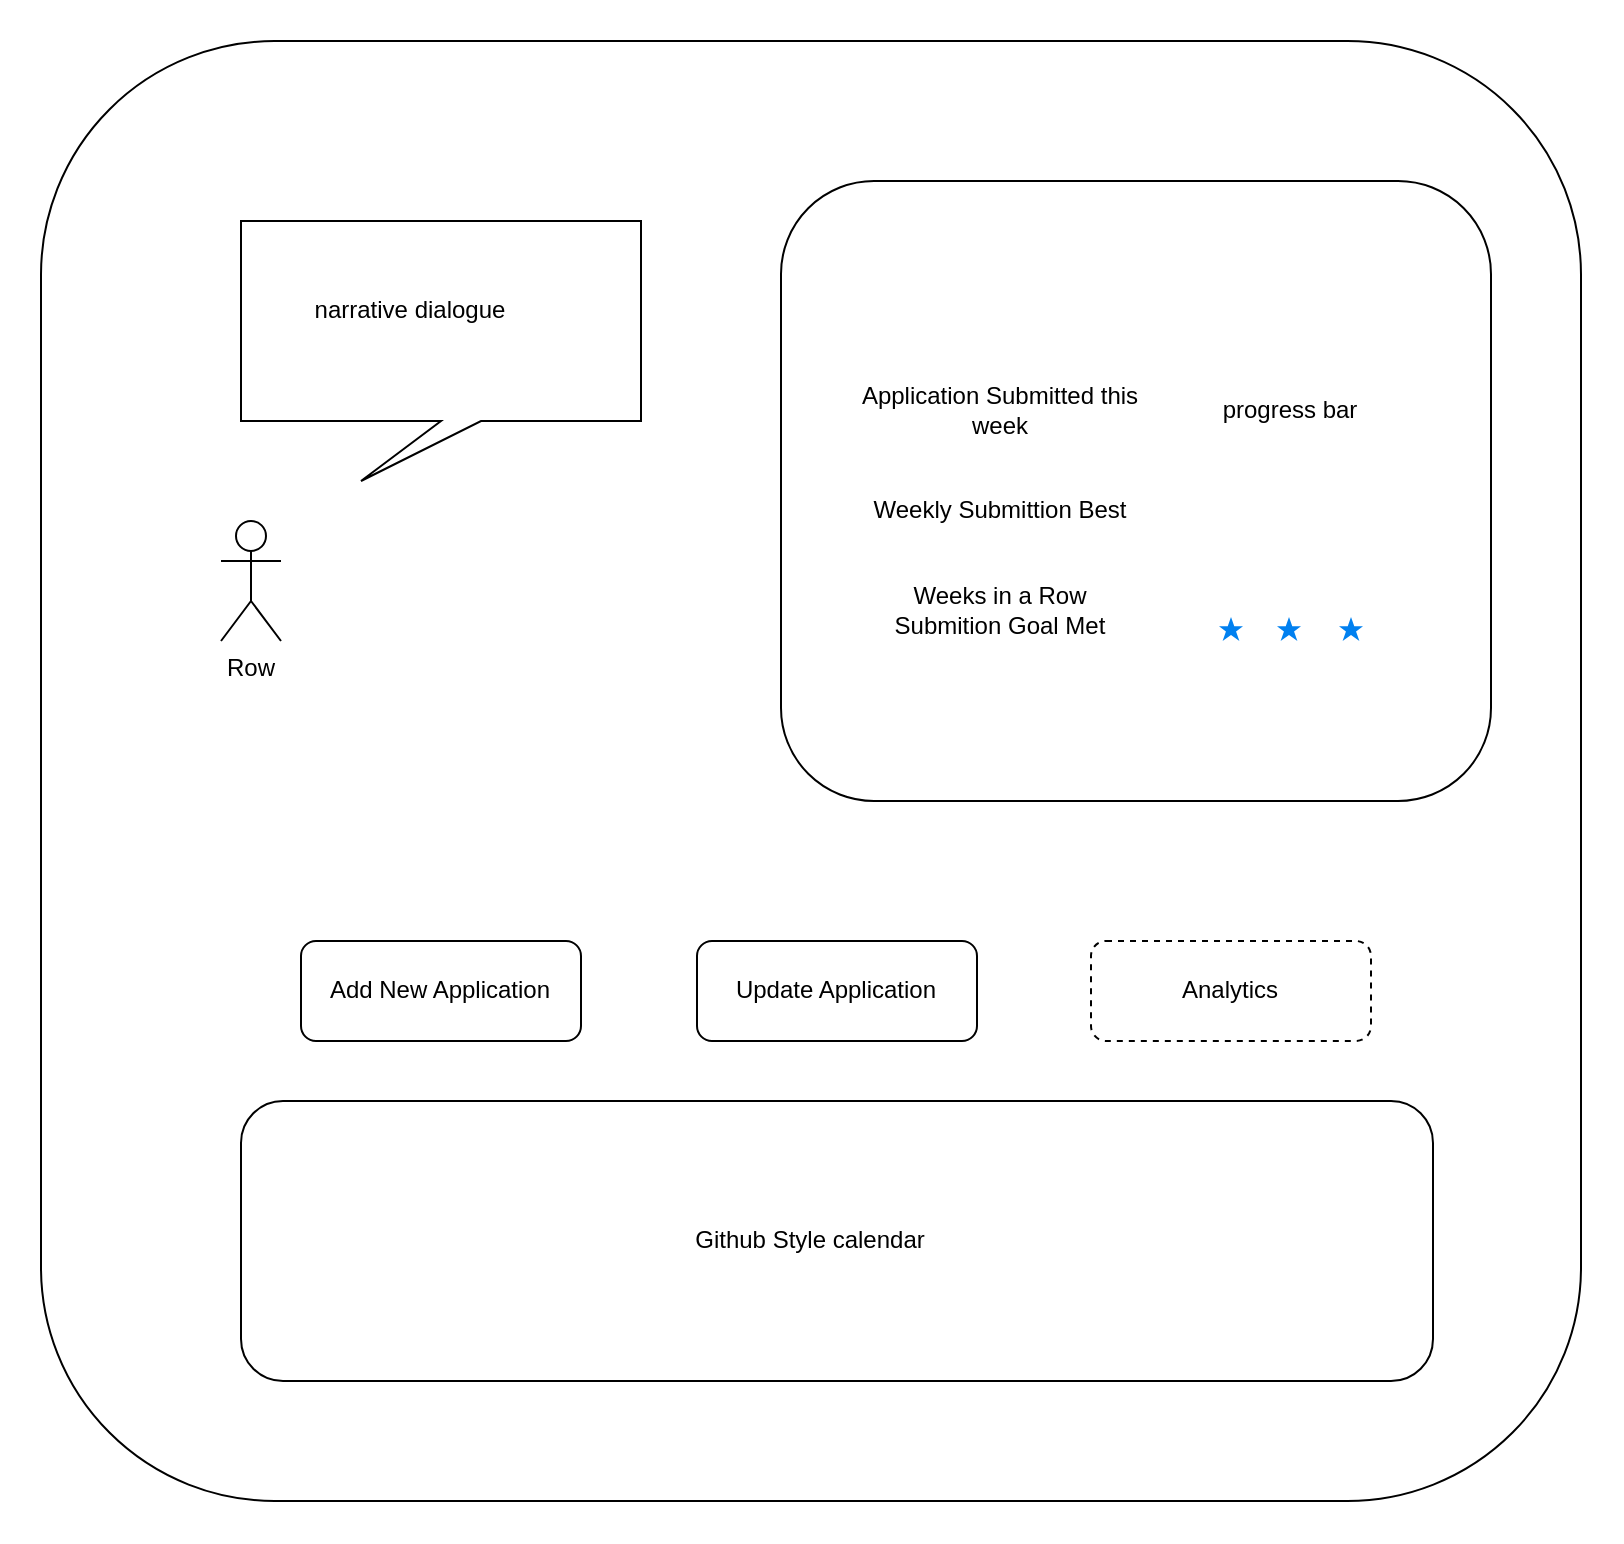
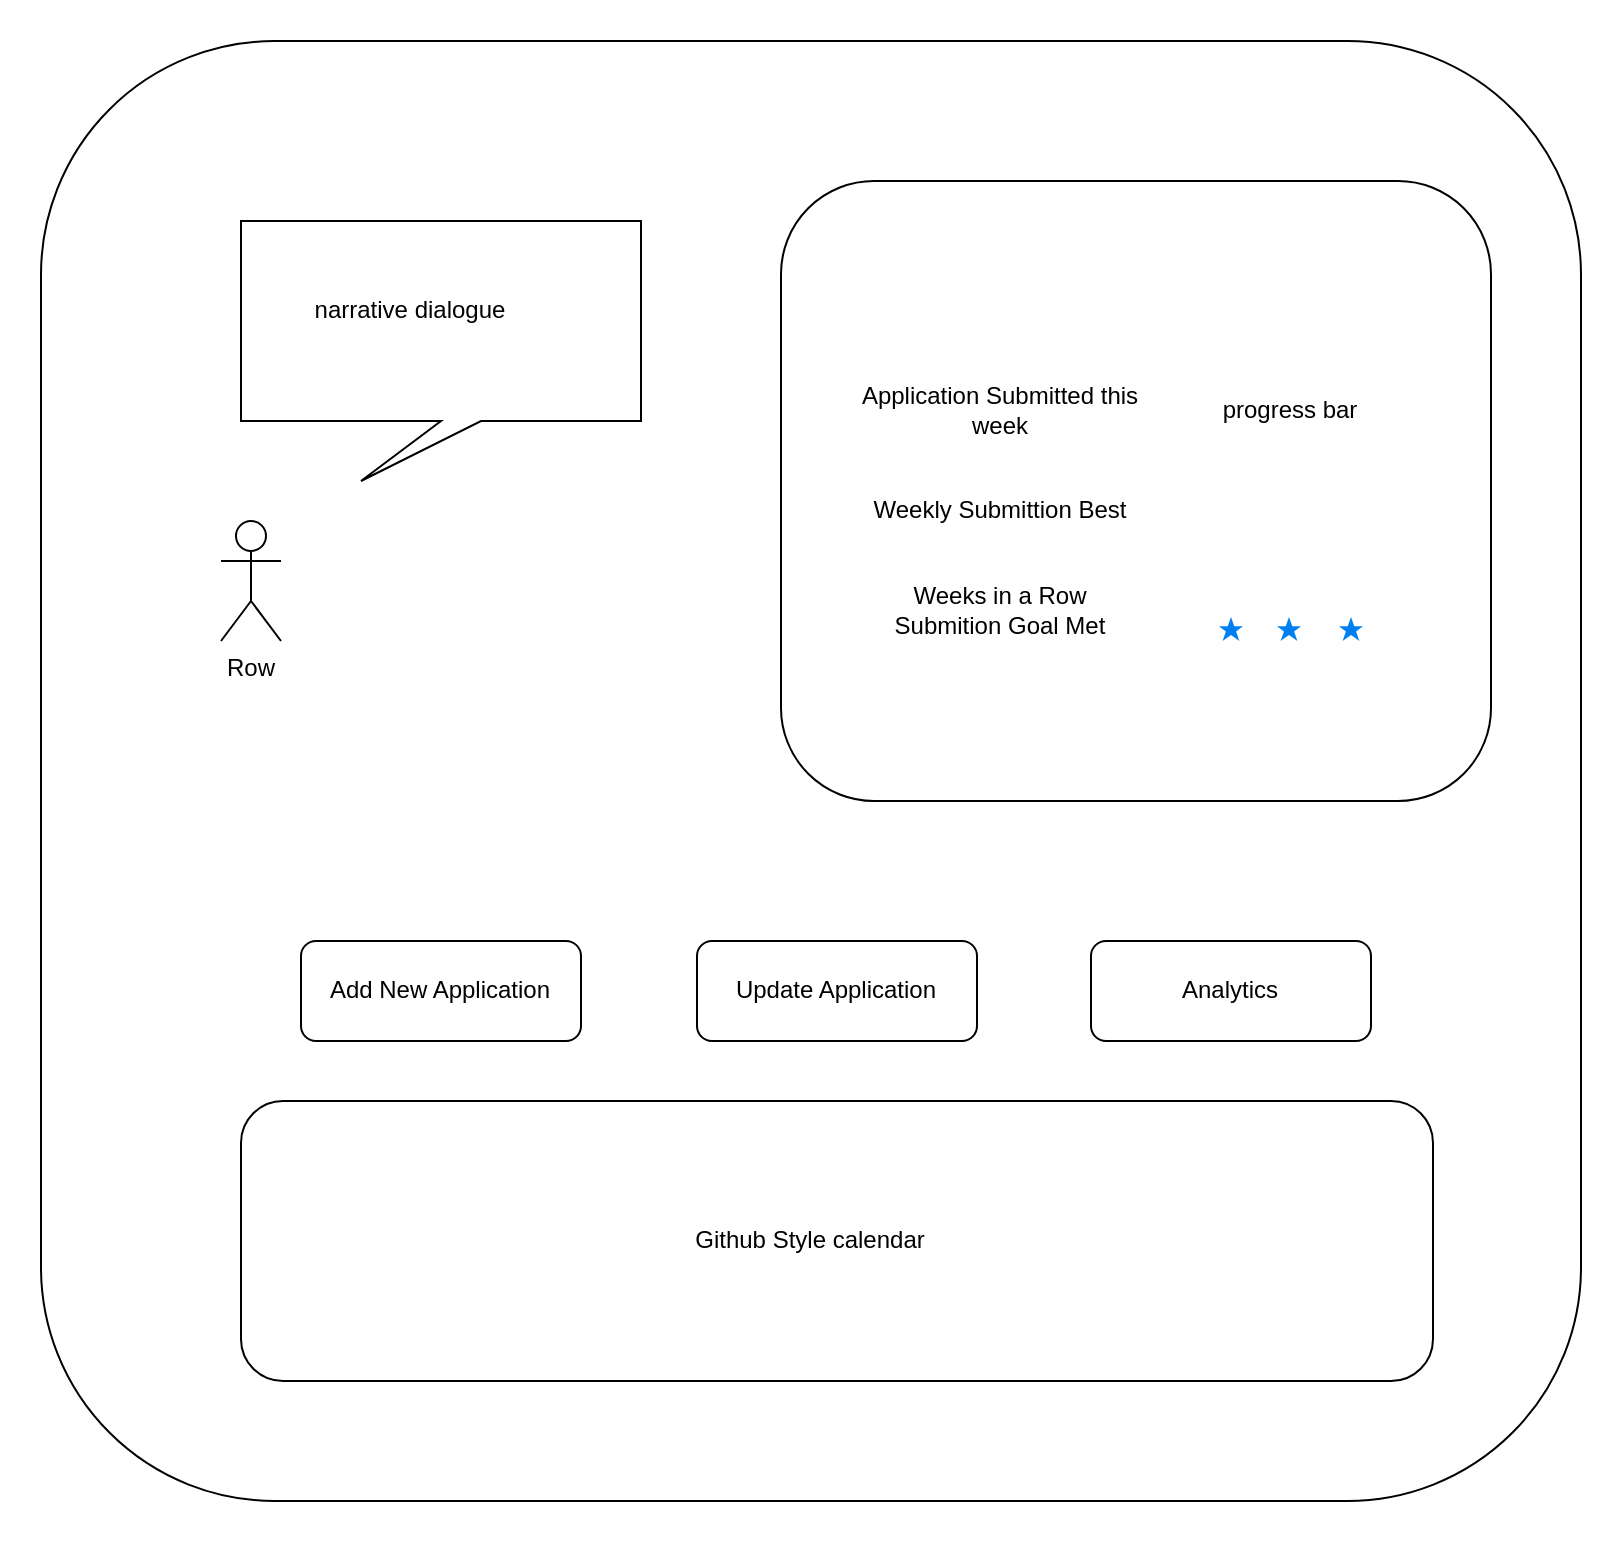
node "Analytics": style dashed -> solid
